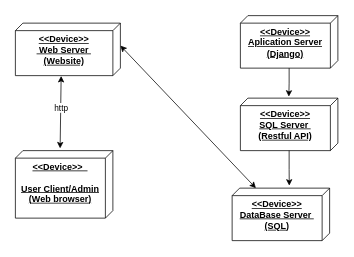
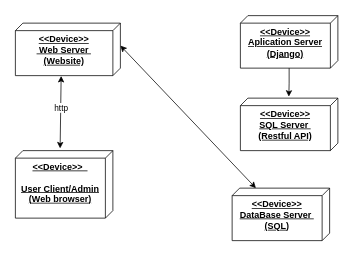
edge "<<Device>> SQL Server (Restful API)" -> "<<Device>> DataBase Server (SQL)": removed
